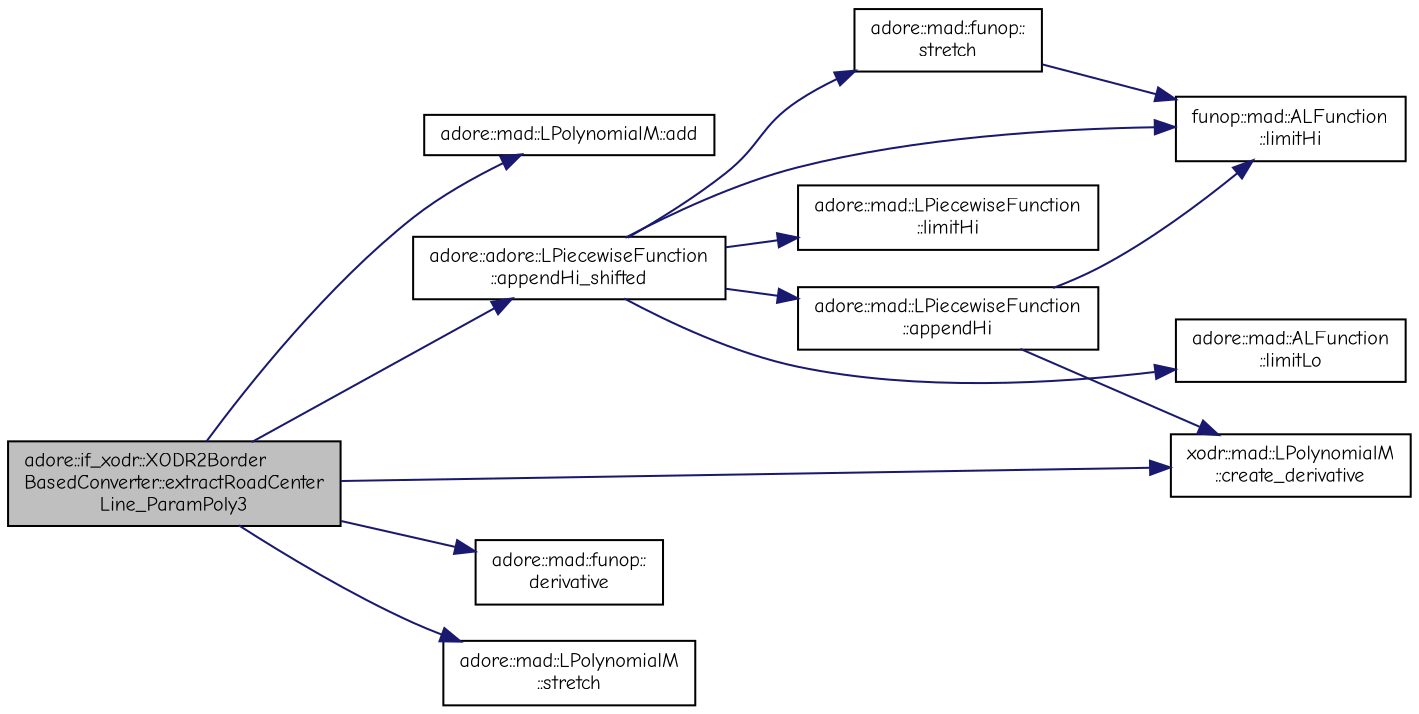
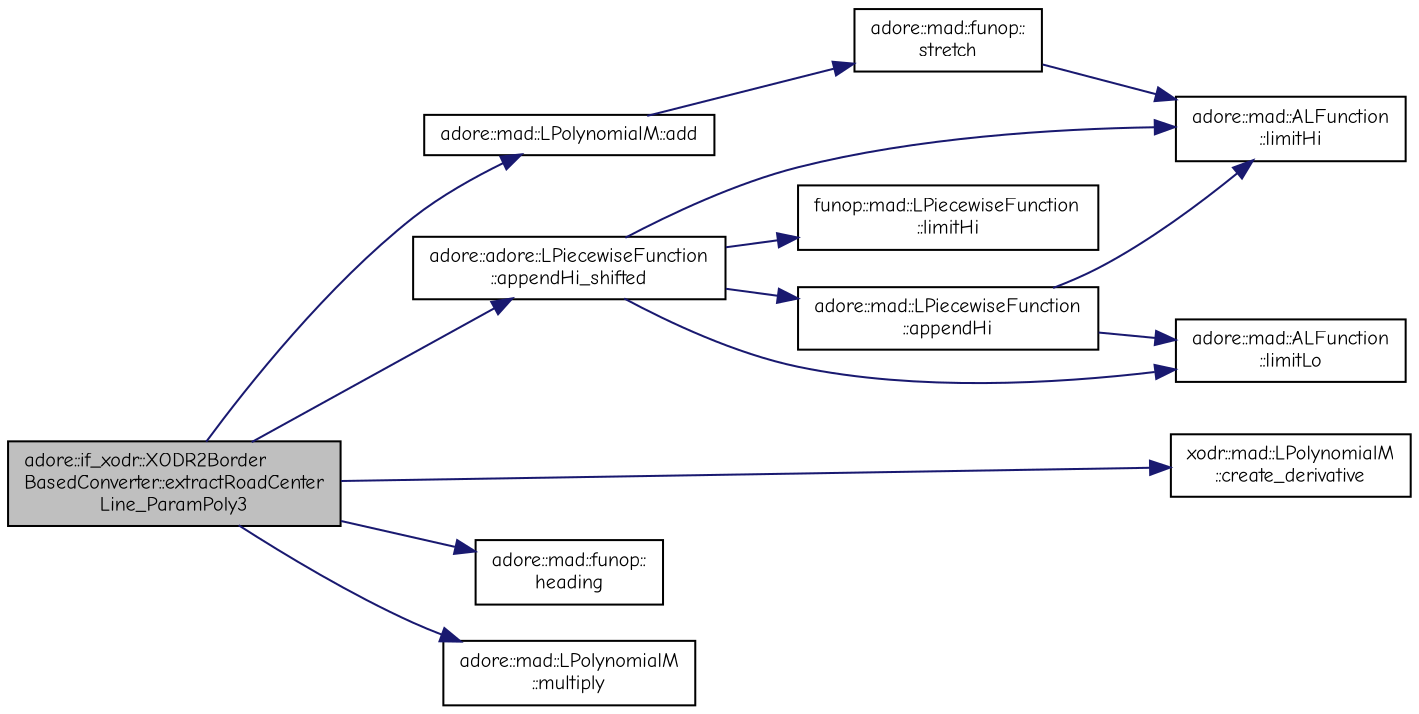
node "funop::mad::ALFunction ::limitHi": label "funop::mad::ALFunction ::limitHi" -> "adore::mad::ALFunction ::limitHi"
edge "adore::adore::LPiecewiseFunction ::appendHi_shifted" -> "adore::mad::funop:: stretch": now "adore::mad::LPolynomialM::add" -> "adore::mad::funop:: stretch"
node "adore::mad::LPiecewiseFunction ::limitHi": label "adore::mad::LPiecewiseFunction ::limitHi" -> "funop::mad::LPiecewiseFunction ::limitHi"
edge "adore::mad::LPiecewiseFunction ::appendHi" -> "xodr::mad::LPolynomialM ::create_derivative": now "adore::mad::LPiecewiseFunction ::appendHi" -> "adore::mad::ALFunction ::limitLo"
node "adore::mad::funop:: derivative": label "adore::mad::funop:: derivative" -> "adore::mad::funop:: heading"
node "adore::mad::LPolynomialM ::stretch": label "adore::mad::LPolynomialM ::stretch" -> "adore::mad::LPolynomialM ::multiply"
